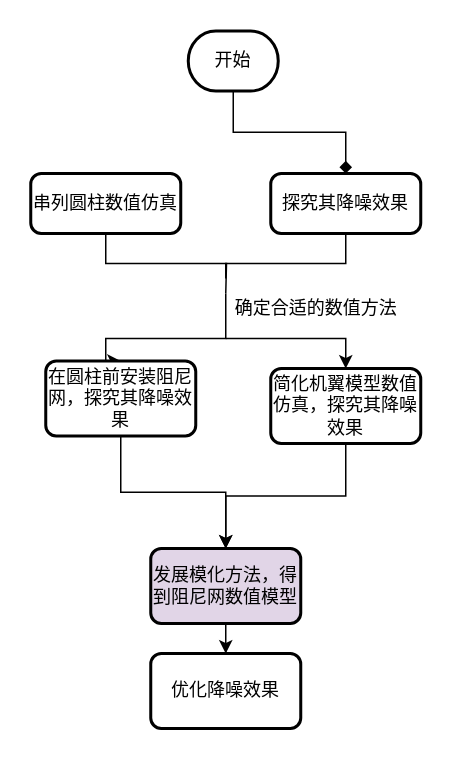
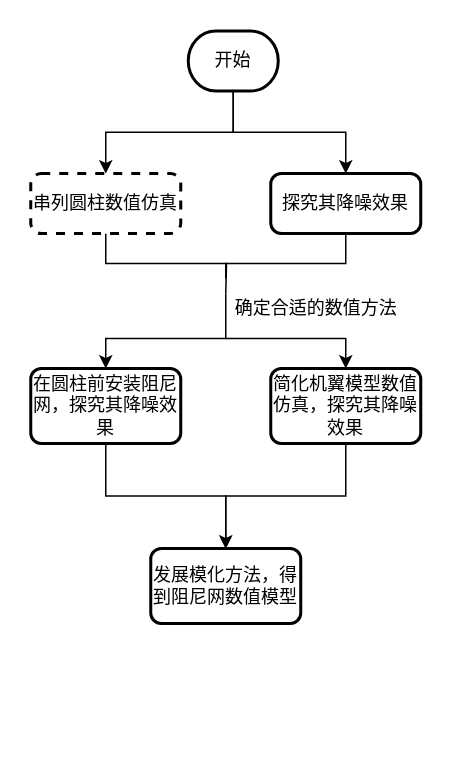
edge "开始" -> "串列圆柱数值仿真": added
edge "开始" -> "探究其降噪效果": arrowhead diamond -> classic
node "串列圆柱数值仿真": style solid -> dashed
node "在圆柱前安装阻尼网，探究其降噪效果": moved (121, 398) -> (106, 406)
edge "简化机翼模型数值仿真，探究其降噪效果" -> "发展模化方法，得到阻尼网数值模型": arrowhead classic -> open
node "发展模化方法，得到阻尼网数值模型": fillcolor #e1d5e7 -> #ffffff
edge "发展模化方法，得到阻尼网数值模型" -> "优化降噪效果": removed
node "优化降噪效果": removed
